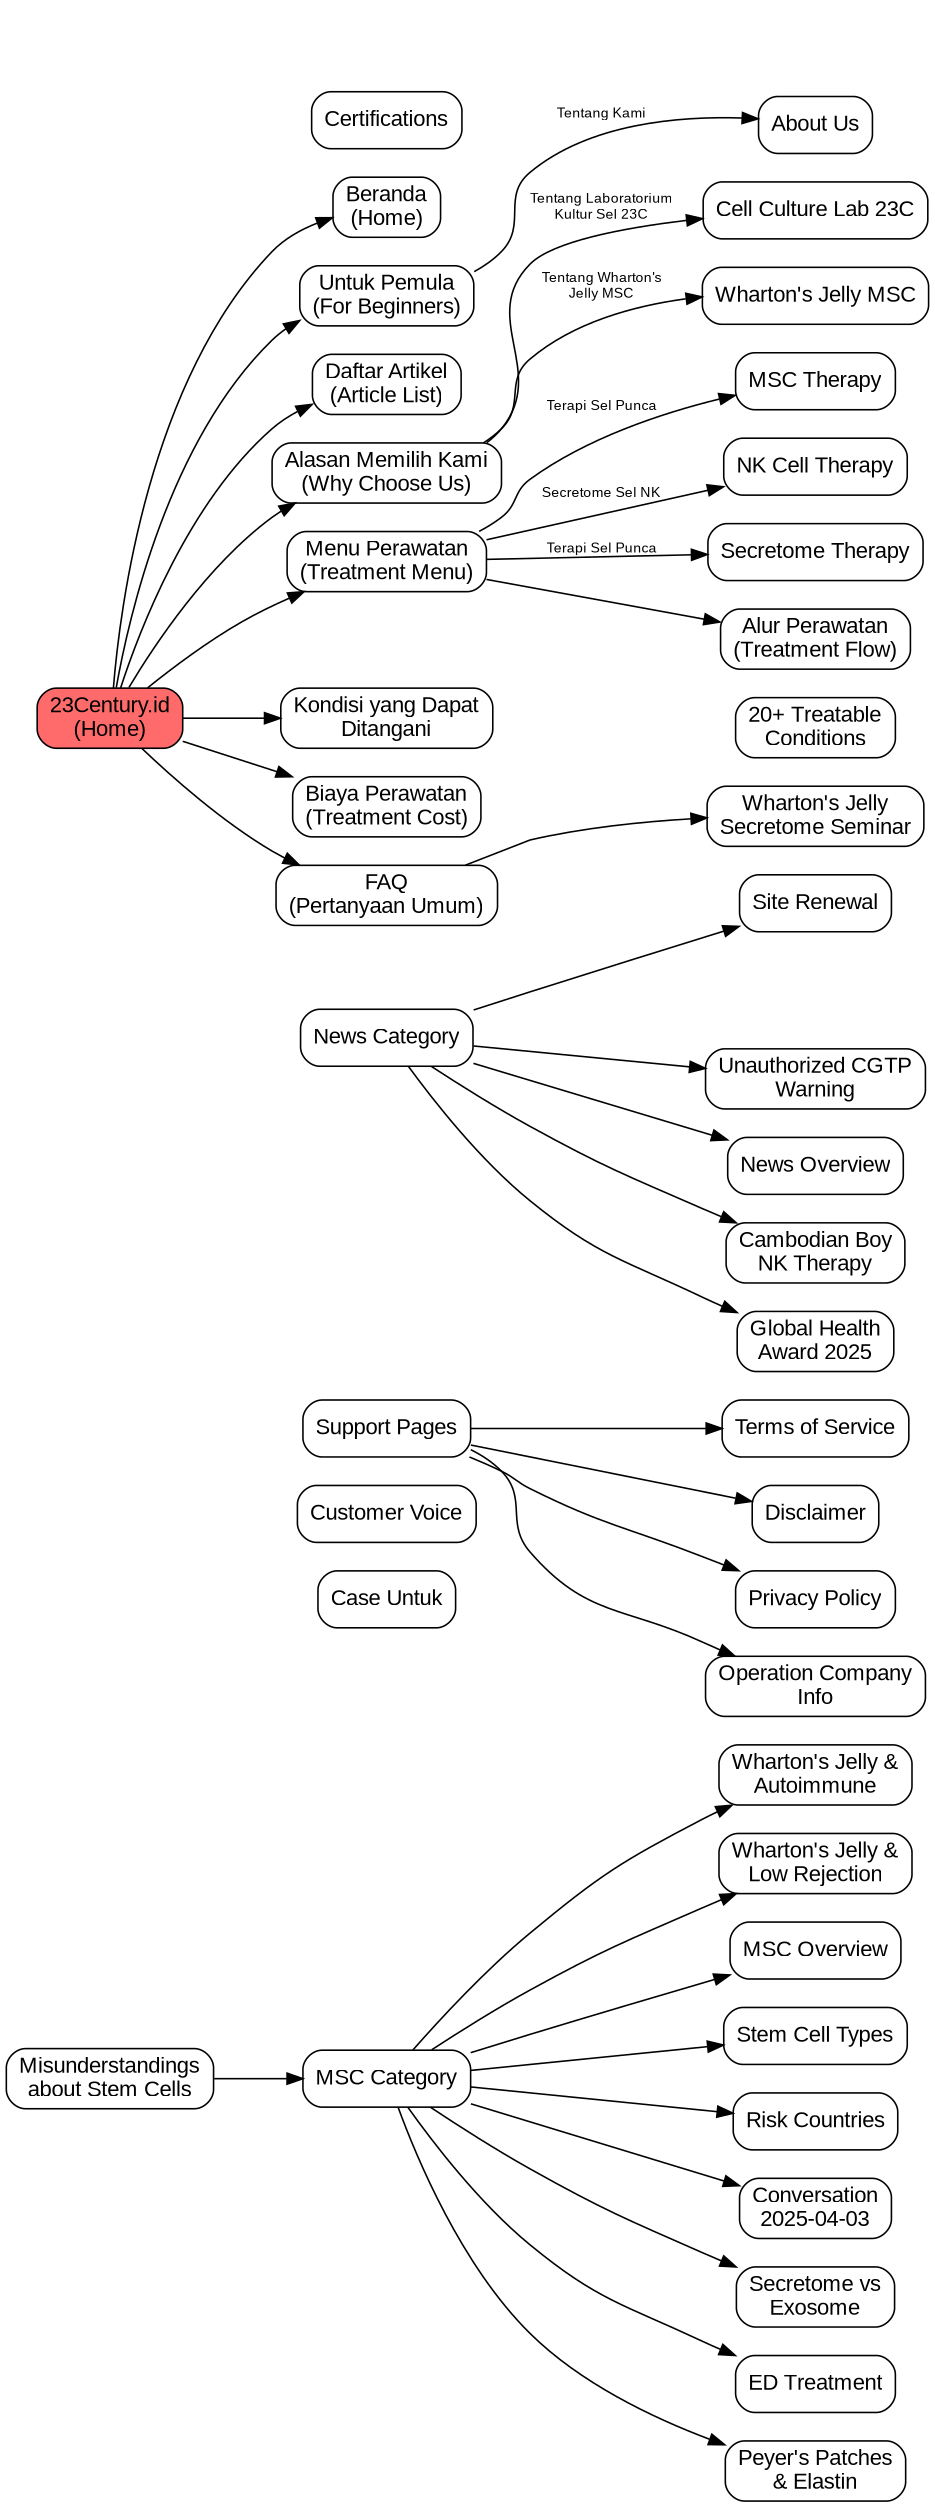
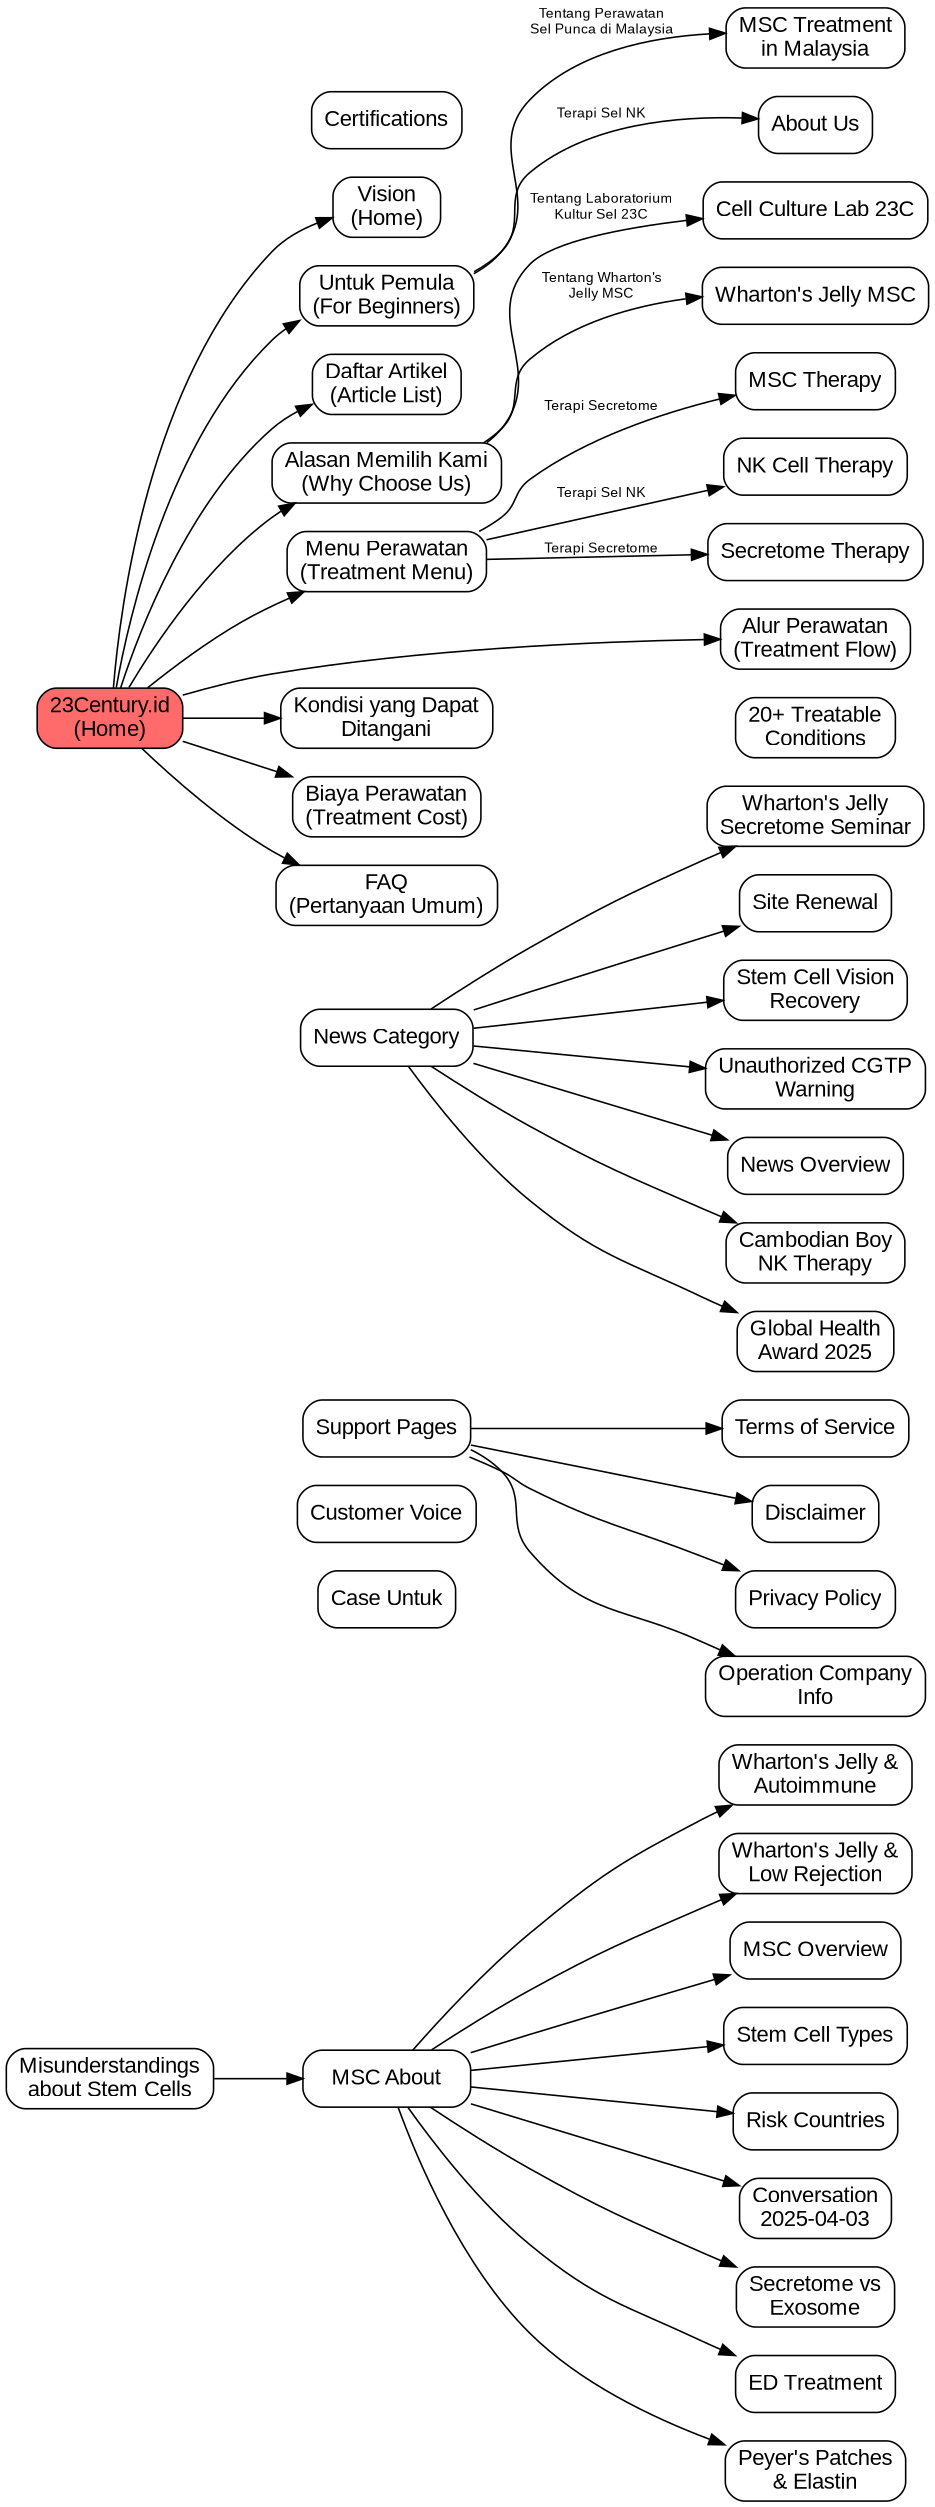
node "MSC Treatment in Malaysia": added
edge "Untuk Pemula (For Beginners)" -> "About Us": label "Tentang Kami" -> "Terapi Sel NK"
node "Beranda (Home)": label "Beranda (Home)" -> "Vision (Home)"
edge "Menu Perawatan (Treatment Menu)" -> "MSC Therapy": label "Terapi Sel Punca" -> "Terapi Secretome"
edge "Menu Perawatan (Treatment Menu)" -> "NK Cell Therapy": label "Secretome Sel NK" -> "Terapi Sel NK"
edge "Menu Perawatan (Treatment Menu)" -> "Secretome Therapy": label "Terapi Sel Punca" -> "Terapi Secretome"
edge "Menu Perawatan (Treatment Menu)" -> "Alur Perawatan (Treatment Flow)": now "23Century.id (Home)" -> "Alur Perawatan (Treatment Flow)"
edge "FAQ (Pertanyaan Umum)" -> "Wharton's Jelly Secretome Seminar": now "News Category" -> "Wharton's Jelly Secretome Seminar"
node "Stem Cell Vision Recovery": added
node "MSC Category": label "MSC Category" -> "MSC About"
